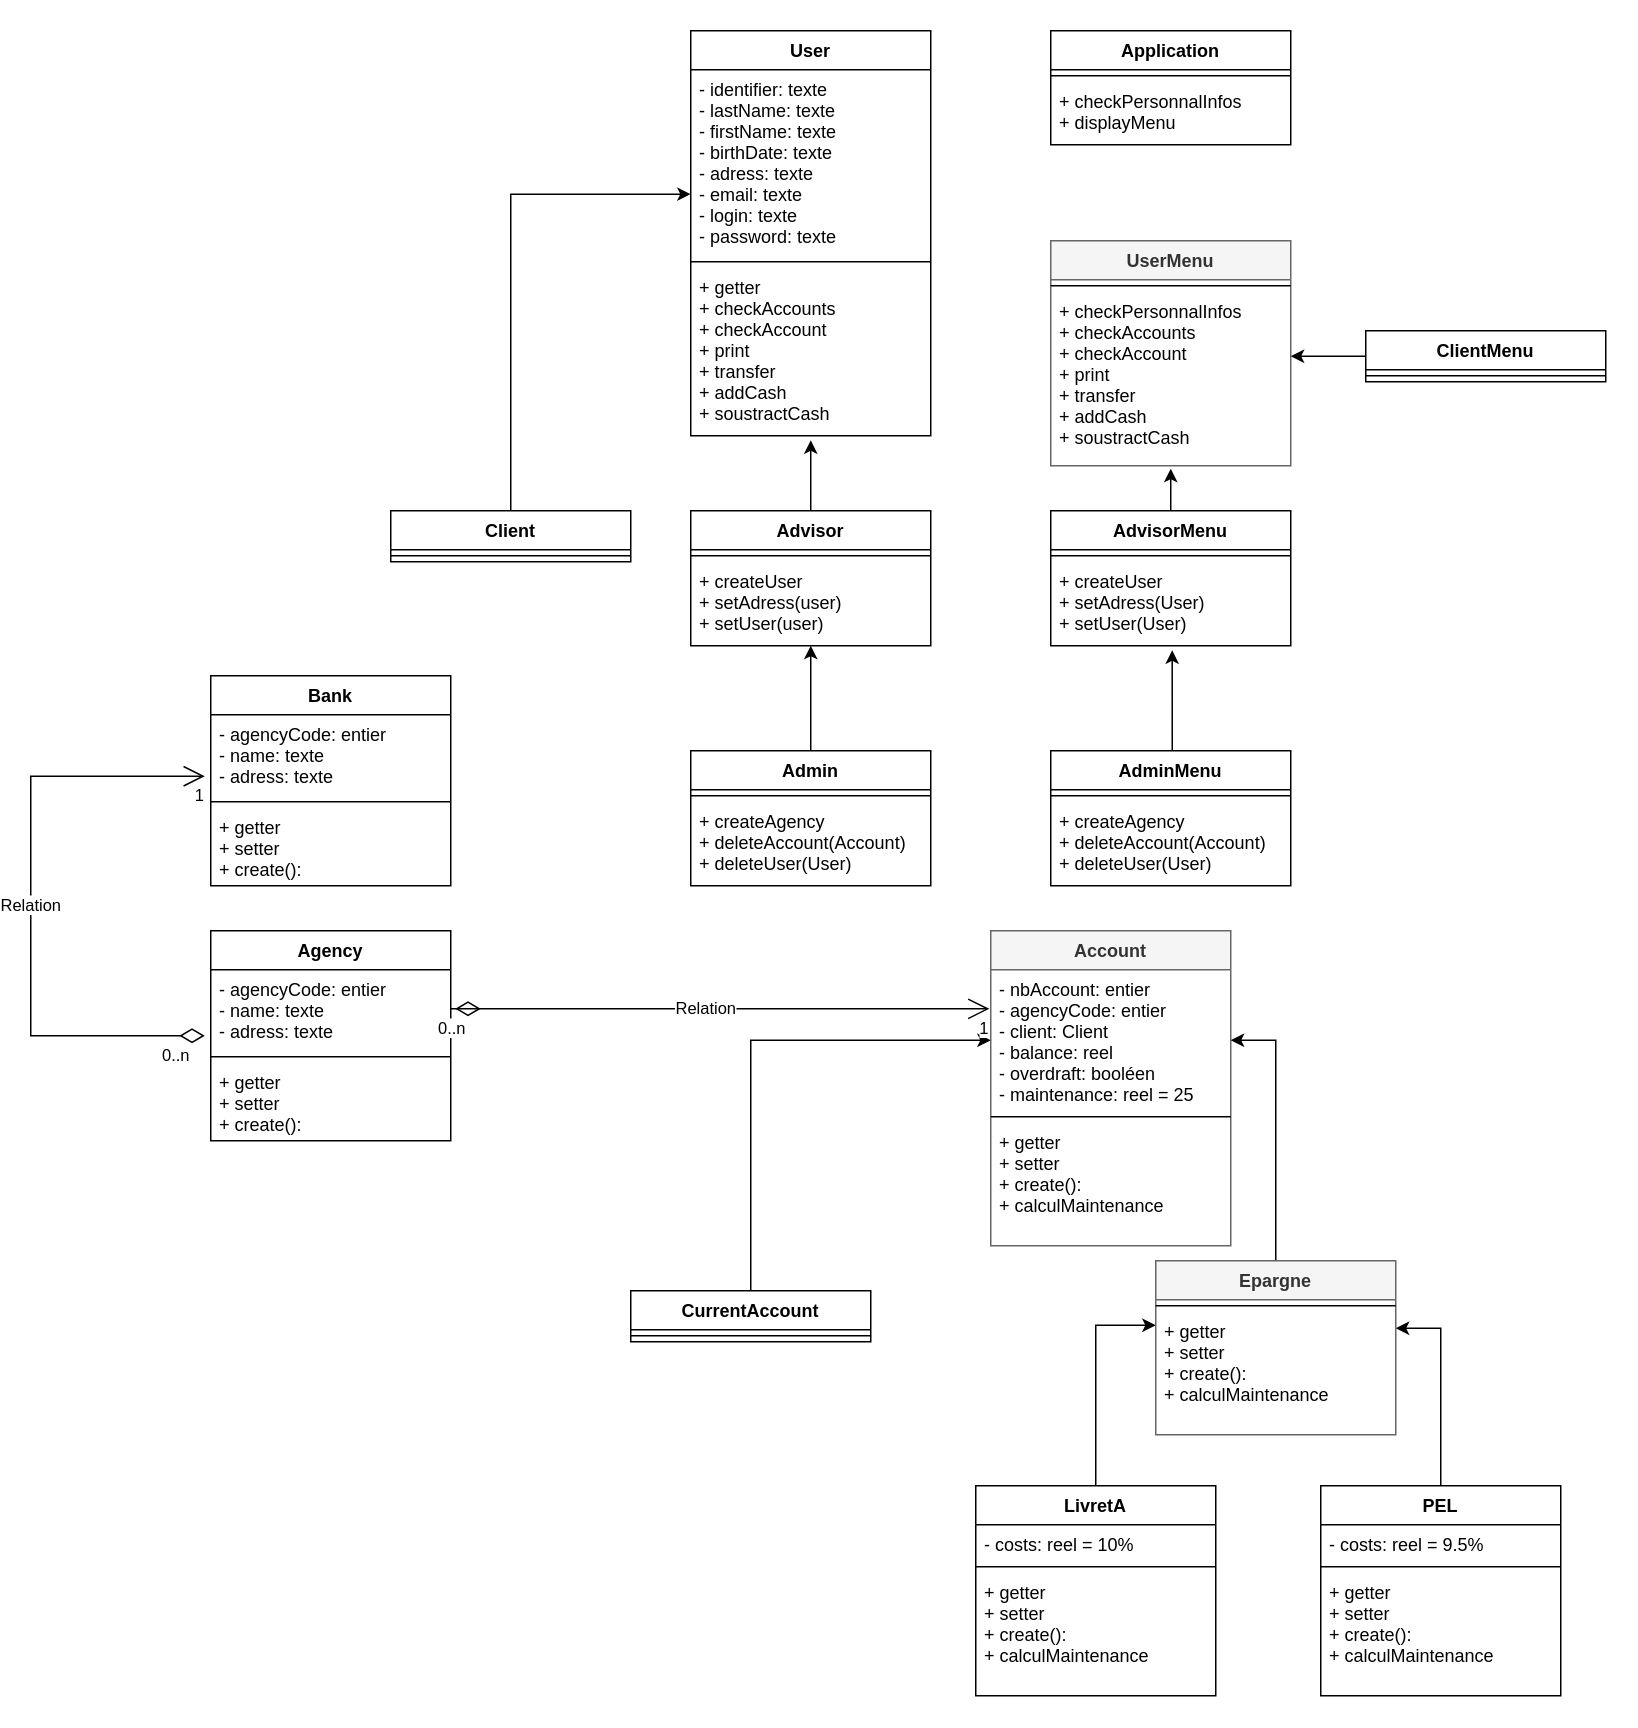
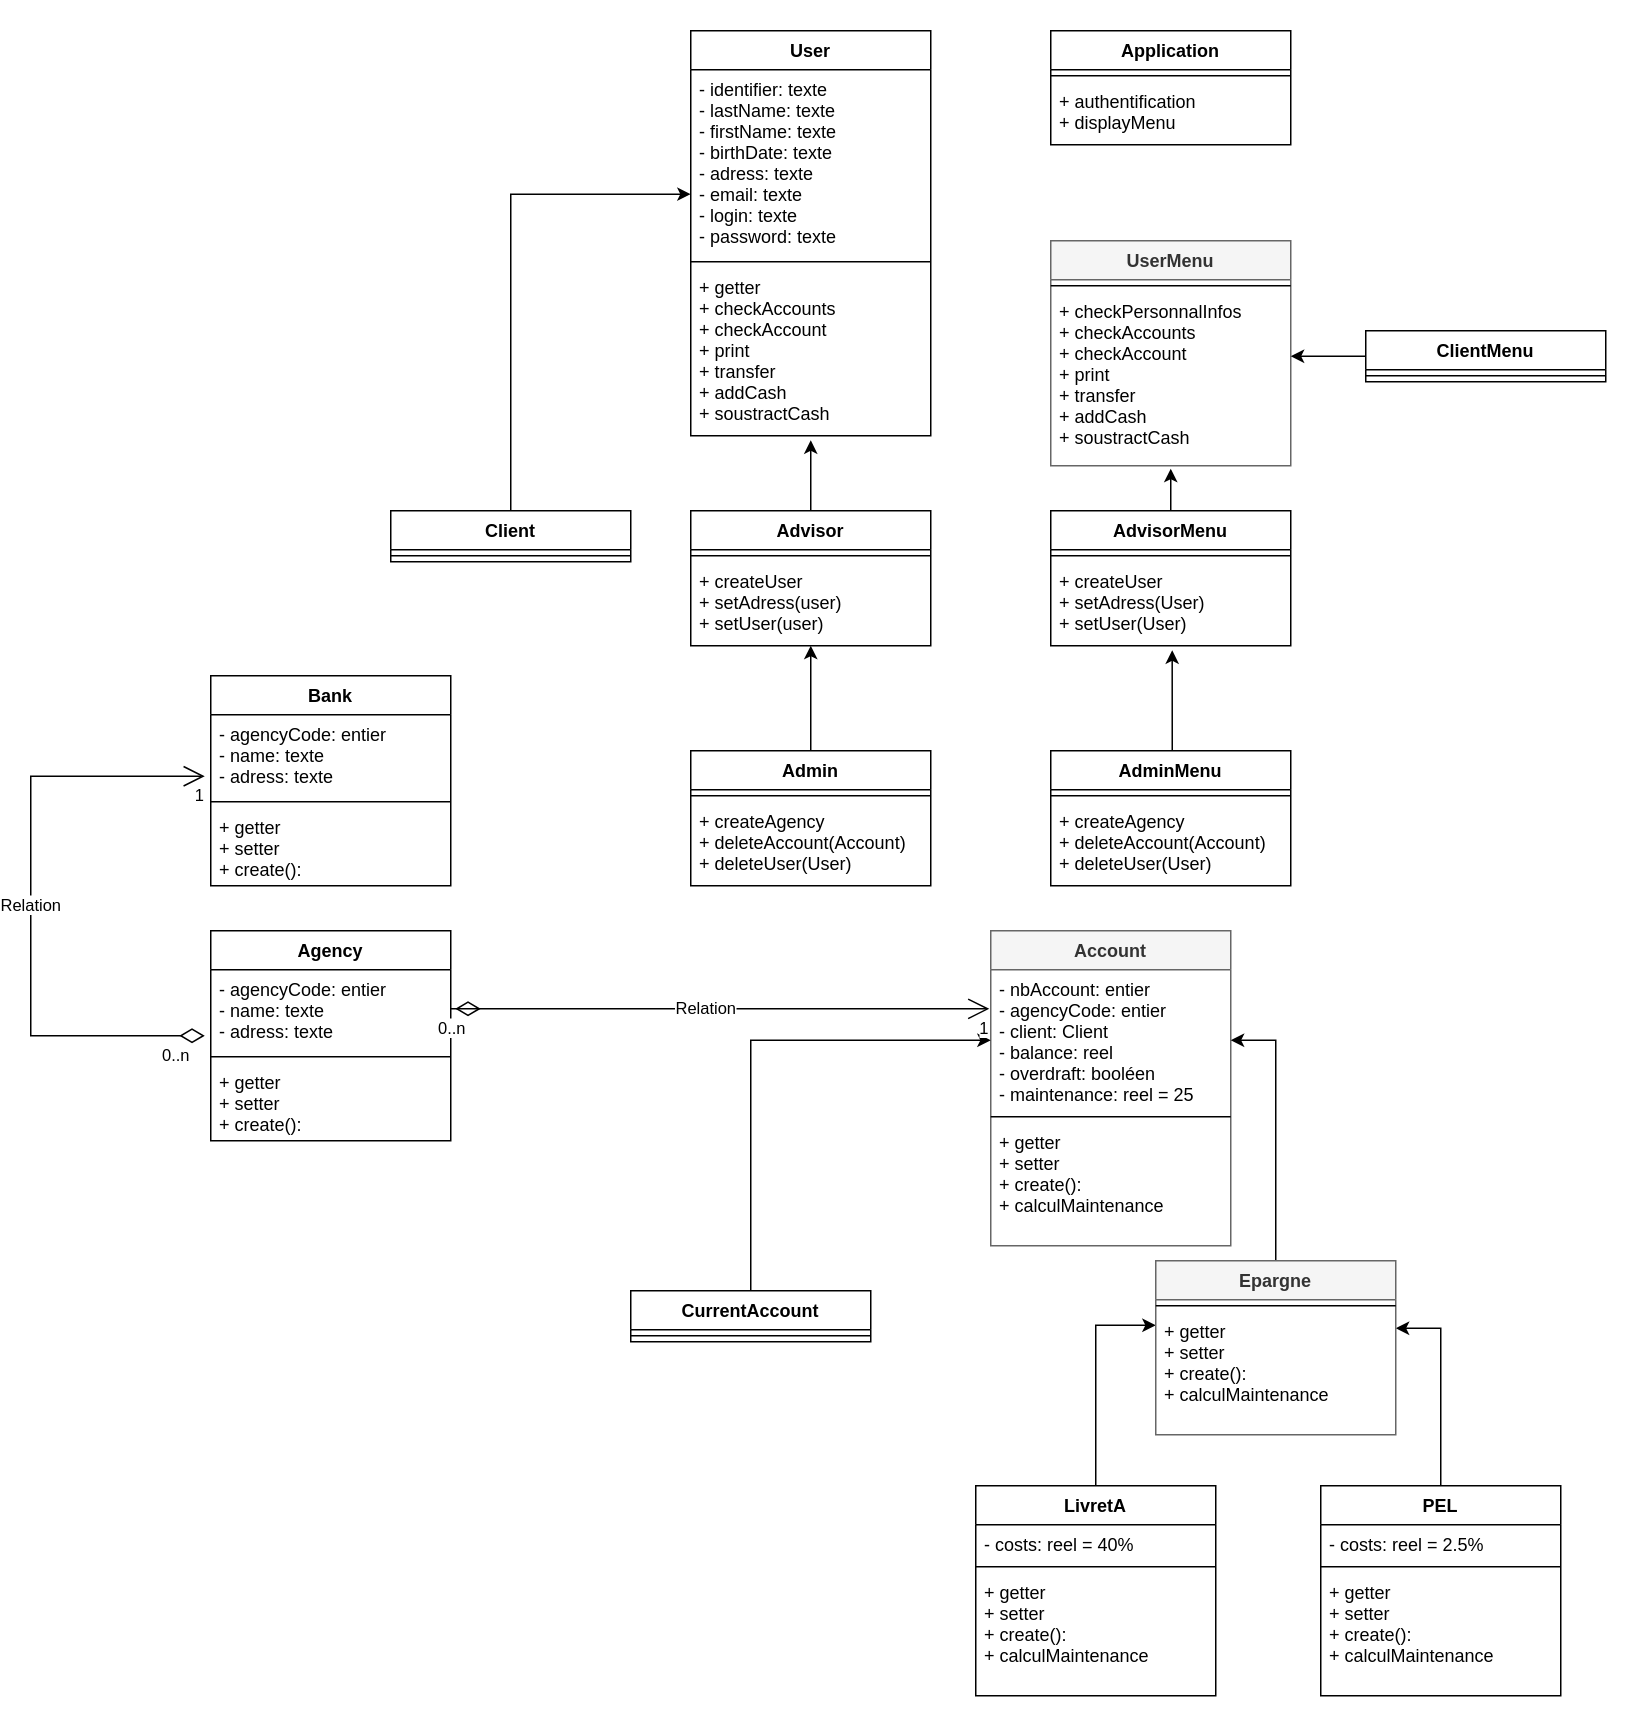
node "+ checkPersonnalInfos + displayMenu": label "+ checkPersonnalInfos + displayMenu" -> "+ authentification + displayMenu"
node "- costs: reel = 10%": label "- costs: reel = 10%" -> "- costs: reel = 40%"
node "- costs: reel = 9.5%": label "- costs: reel = 9.5%" -> "- costs: reel = 2.5%"
